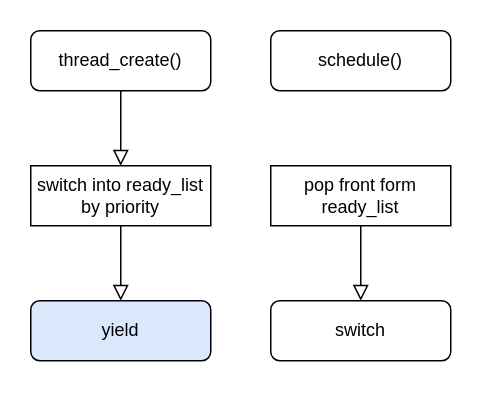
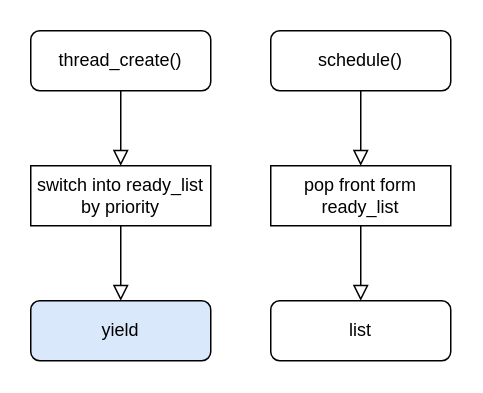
edge "schedule()" -> "pop front form ready_list": added
node "switch": label "switch" -> "list"
